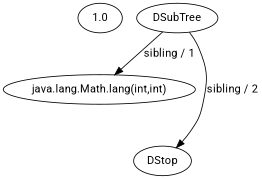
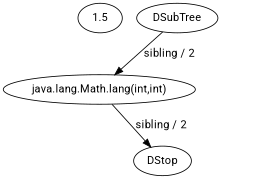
node "1.0": label "1.0" -> "1.5"
edge "DSubTree" -> "java.lang.Math.lang(int,int)": label "sibling / 1" -> "sibling / 2"
edge "DSubTree" -> "DStop": now "java.lang.Math.lang(int,int)" -> "DStop"
